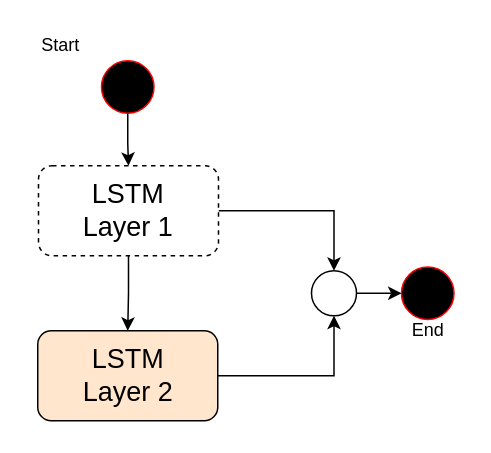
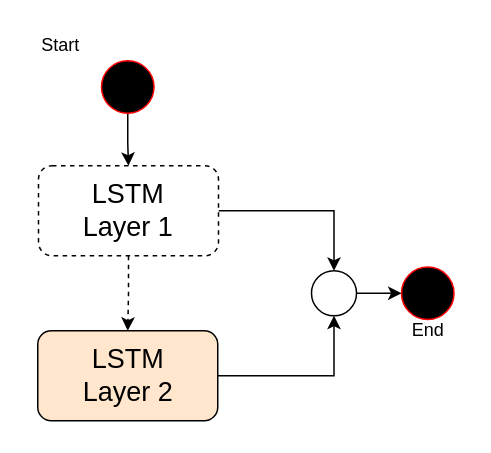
edge "LSTM Layer 1" -> "LSTM Layer 2": style solid -> dashed
